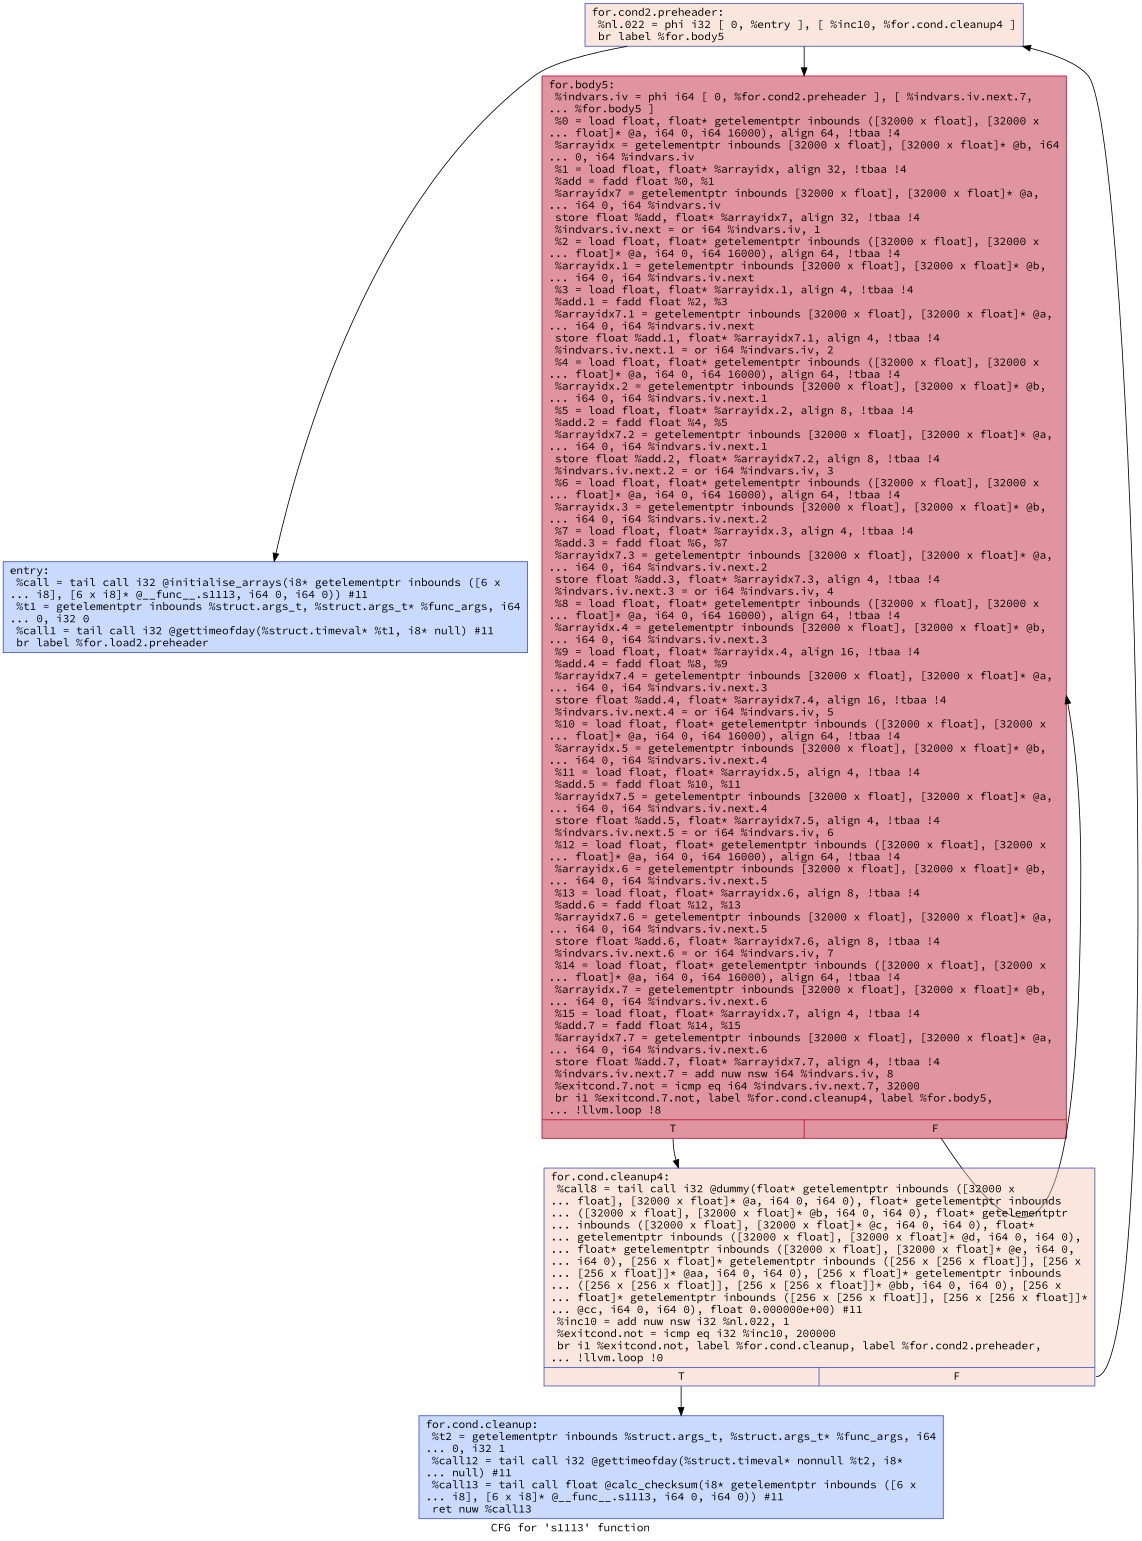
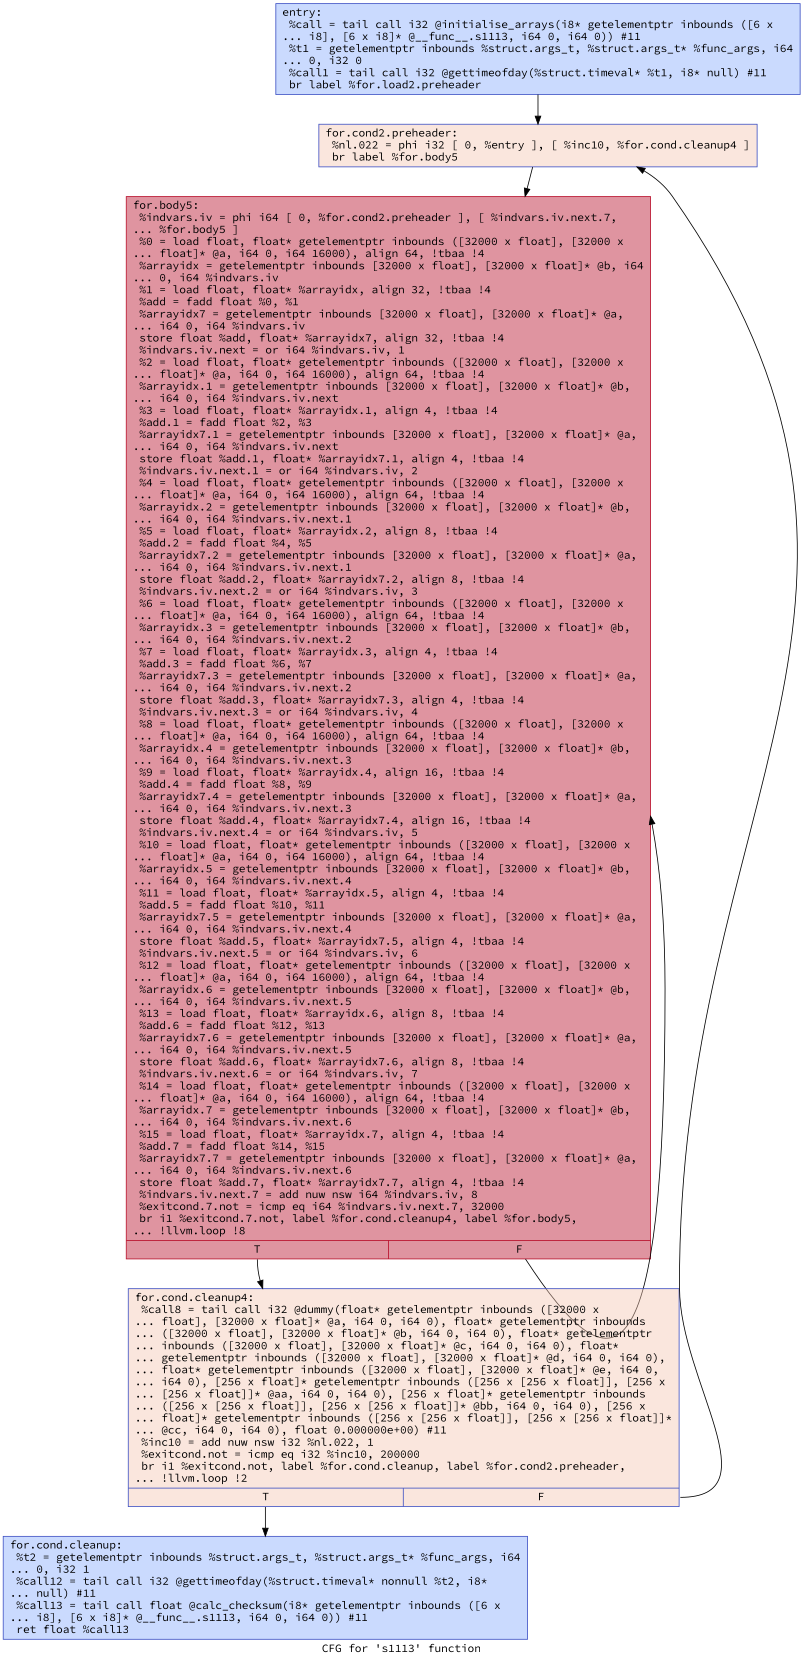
edge "for.cond2.preheader:" -> "entry:": reversed
node "for.cond.cleanup4:": text "... !llvm.loop !0" -> "... !llvm.loop !2"
node "for.cond.cleanup:": text "ret nuw %call13" -> "ret float %call13"
